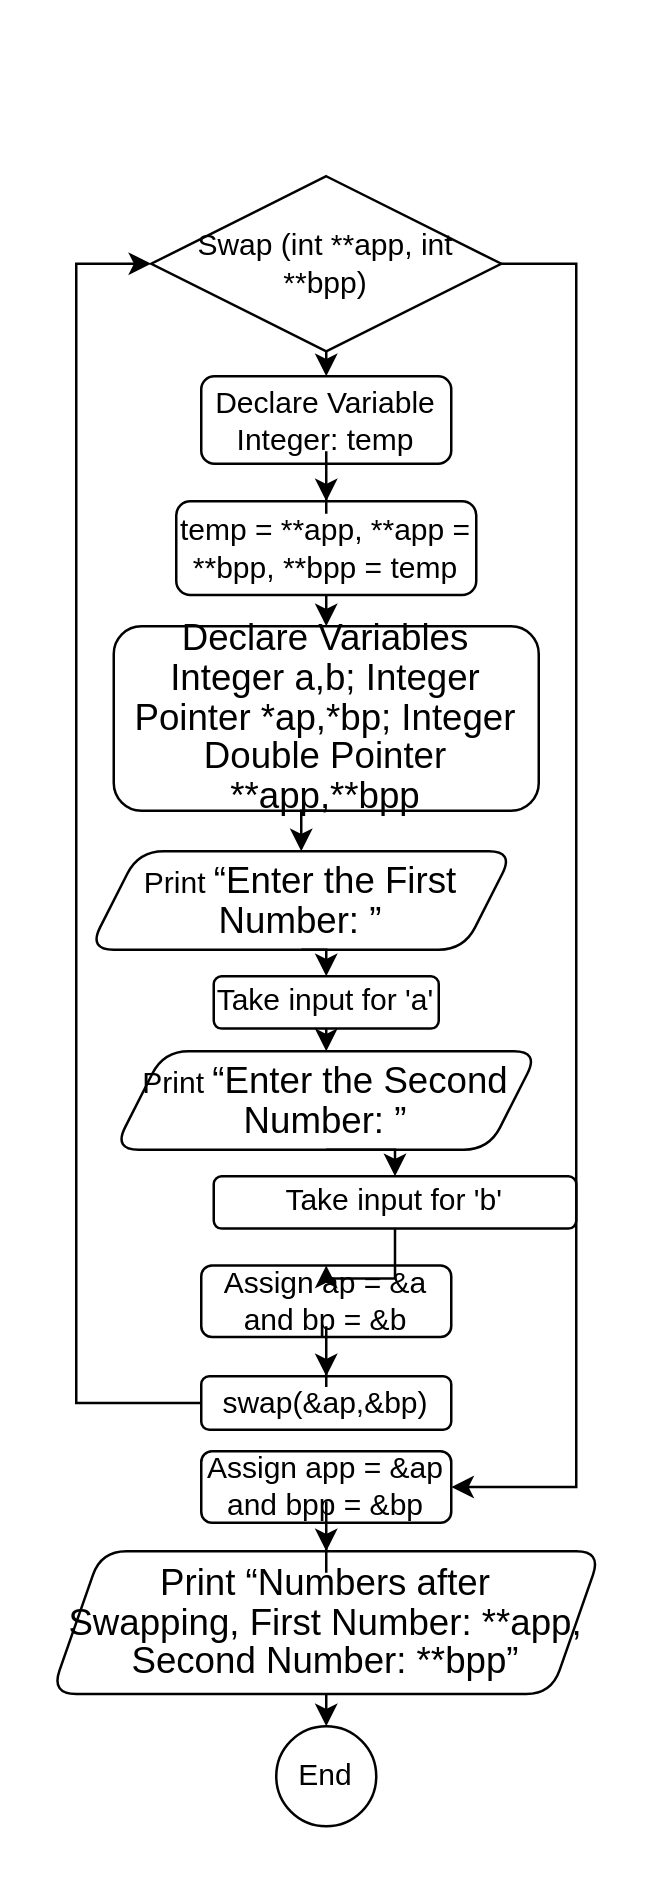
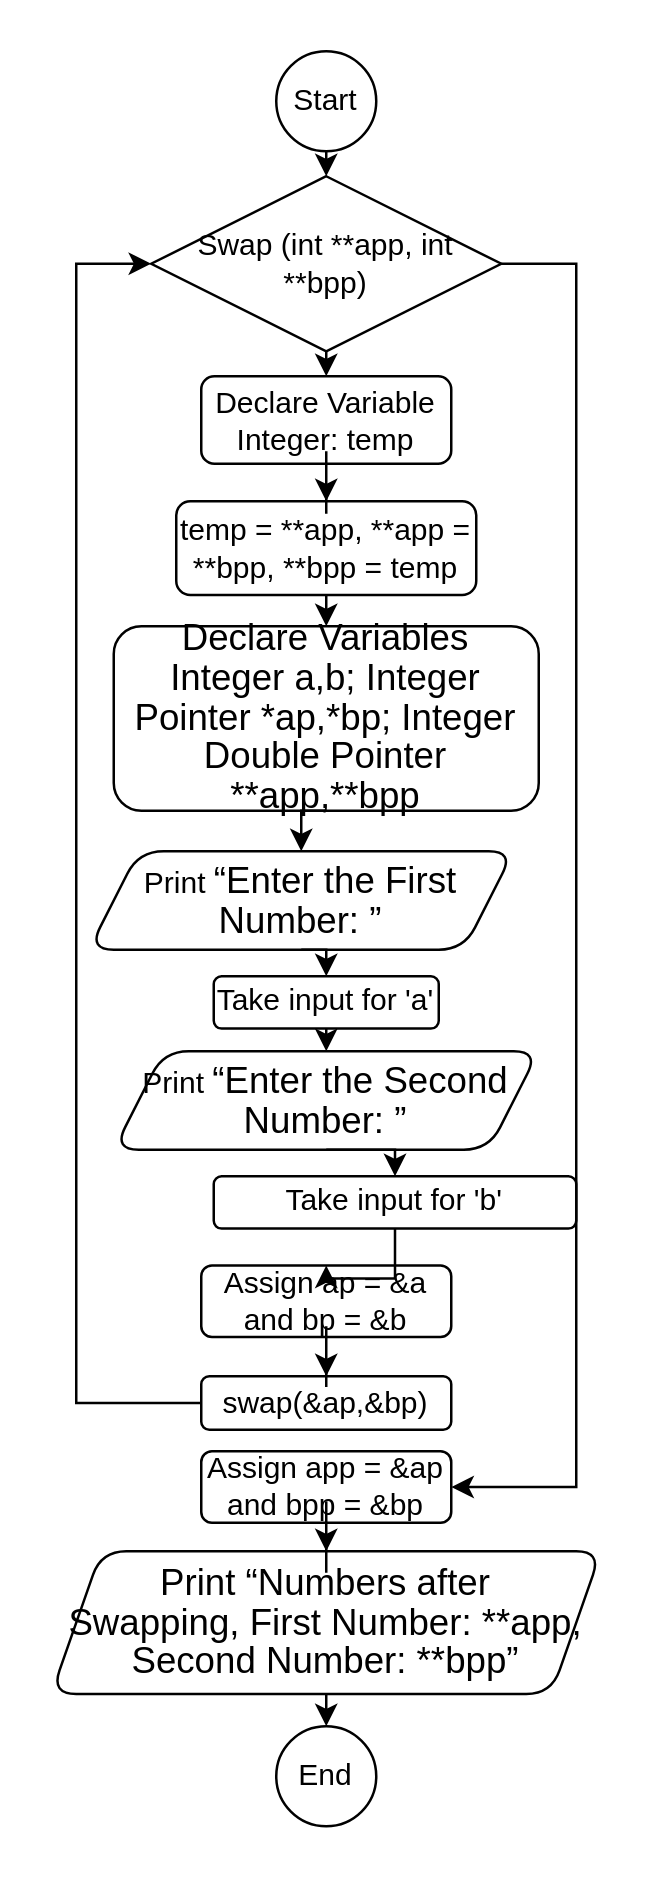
node "Start": added
edge "Start" -> "Swap (int **app, int **bpp)": added
